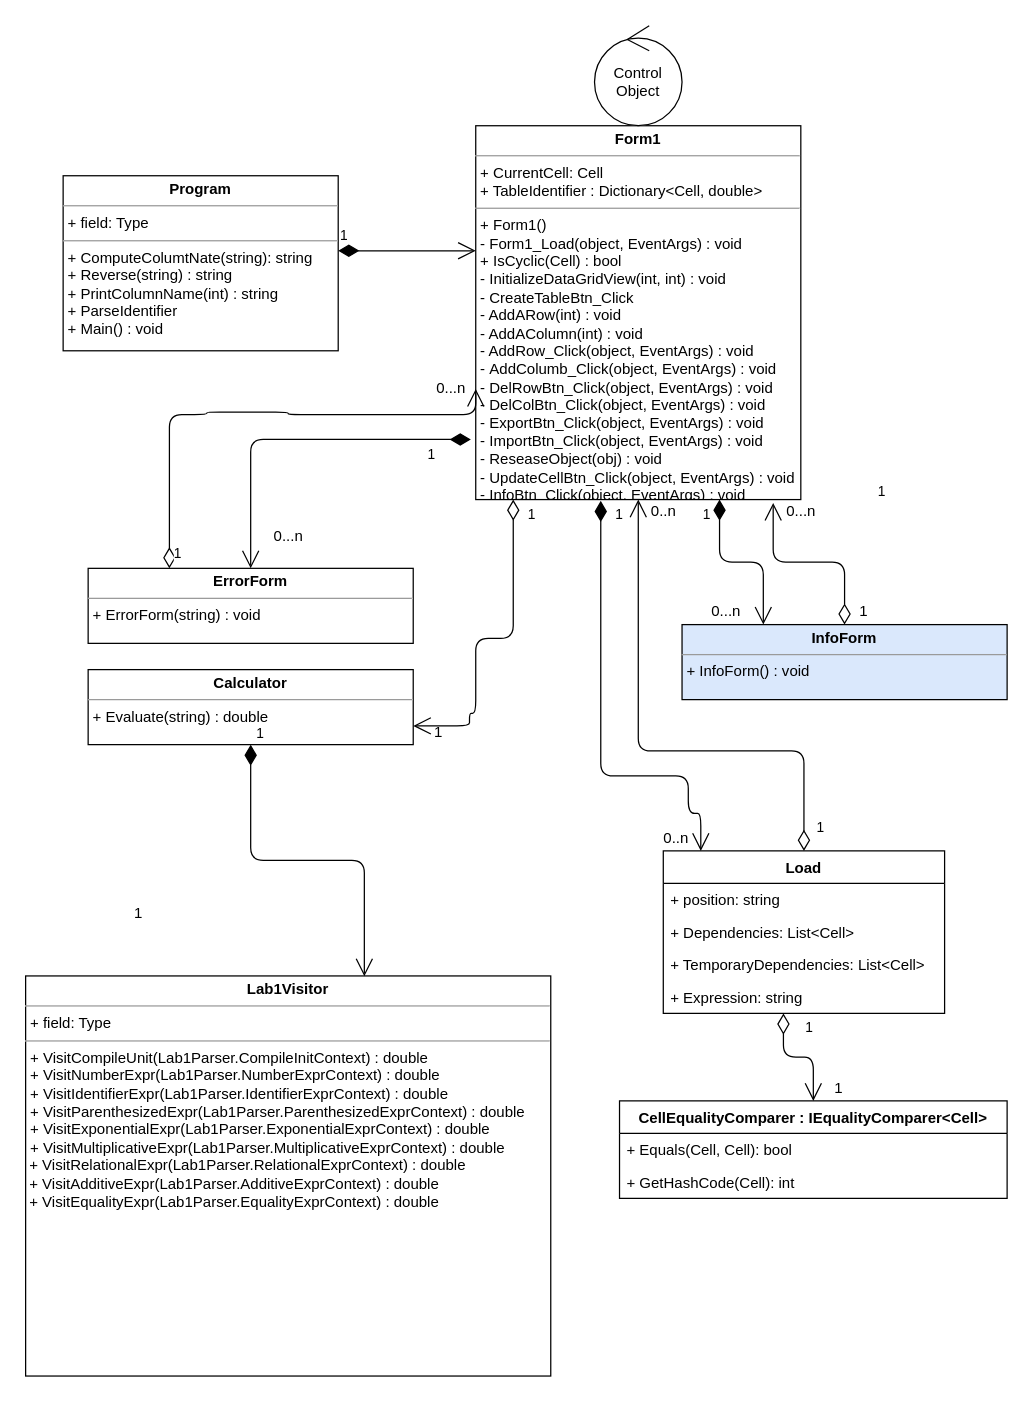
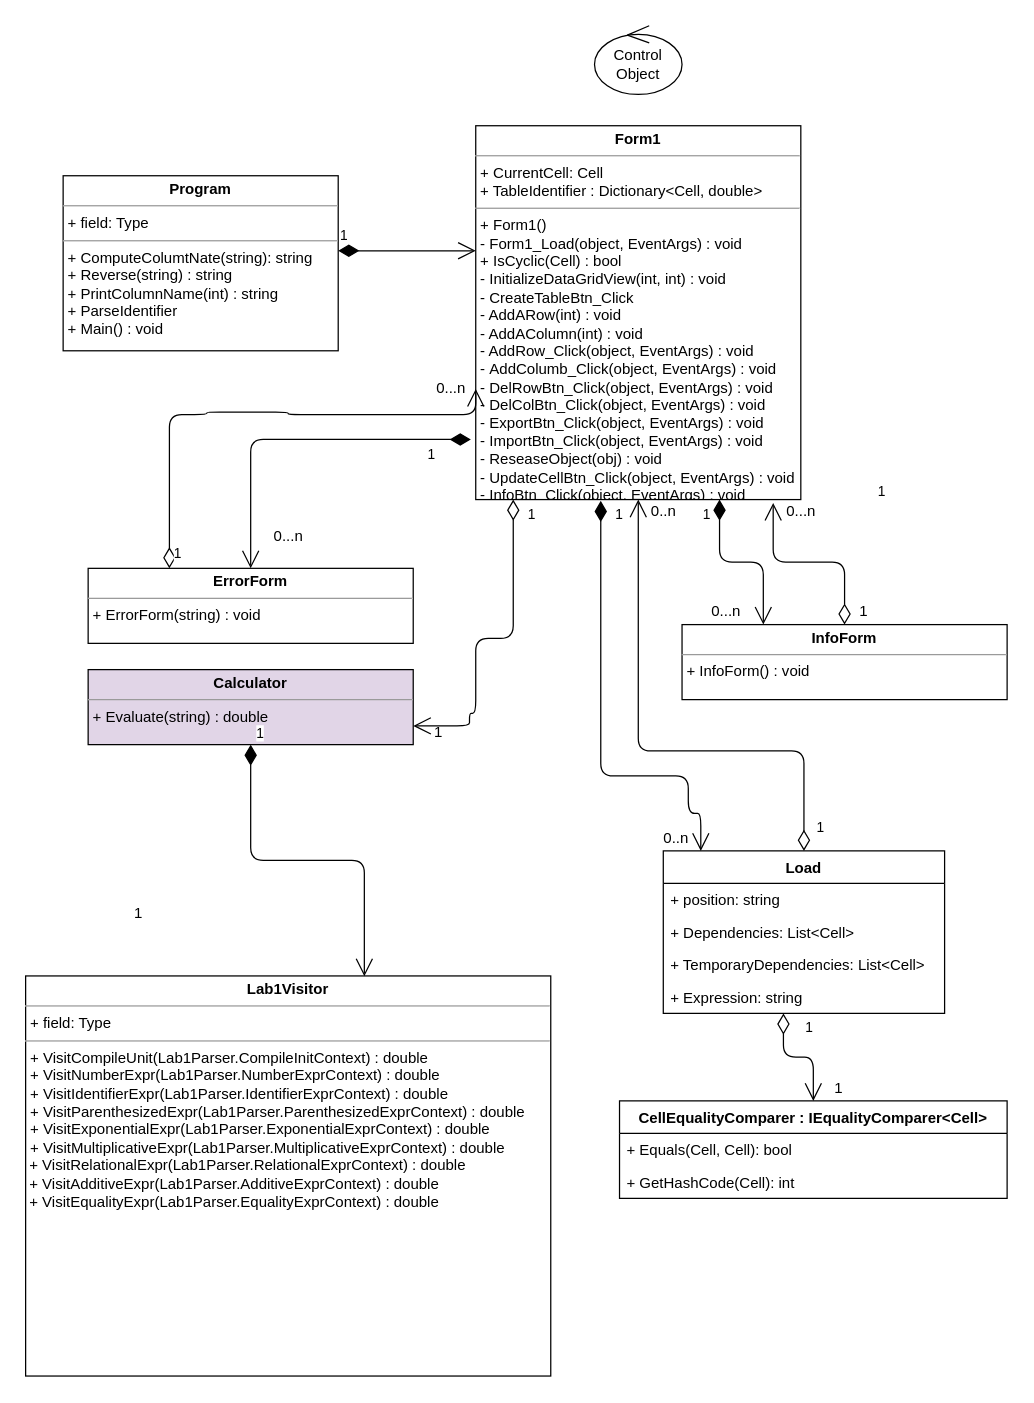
node "Control Object": size 88x100 -> 88x69
node "InfoForm + InfoForm() : void": fillcolor #dae8fc -> #ffffff
node "Calculator + Evaluate(string) : double": fillcolor #ffffff -> #e1d5e7
